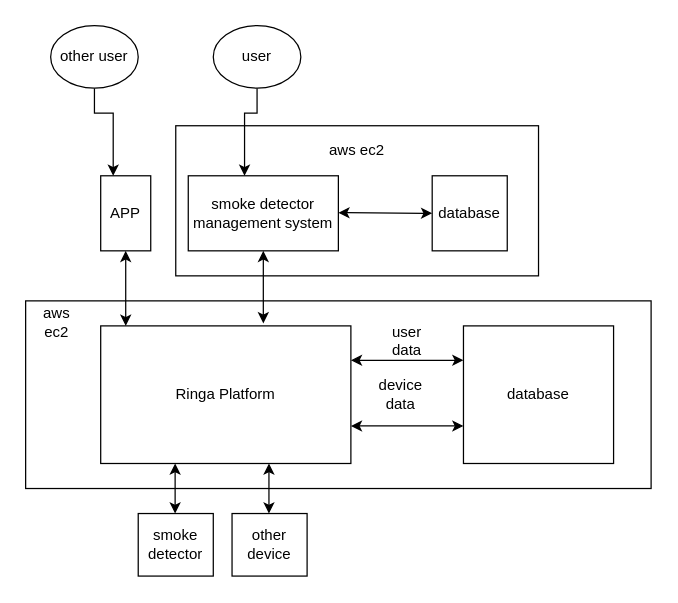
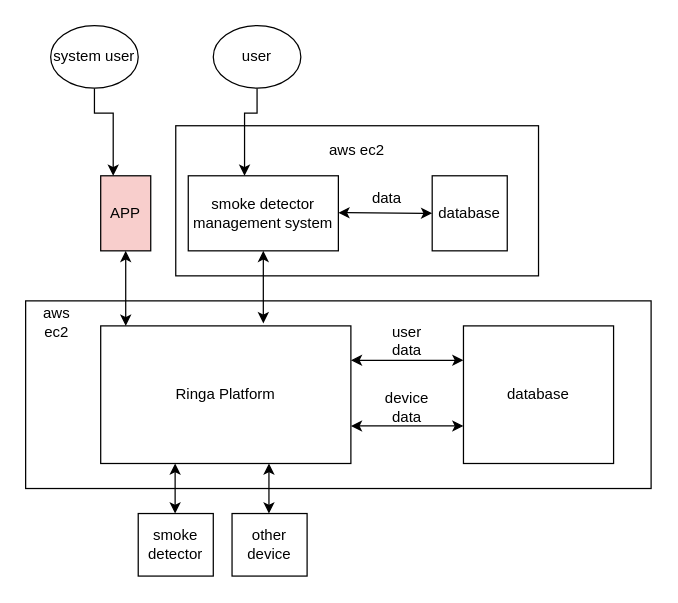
node "other user": label "other user" -> "system user"
node "data": added
node "APP": fillcolor #ffffff -> #f8cecc
node "device data": moved (401, 394) -> (407, 407)
